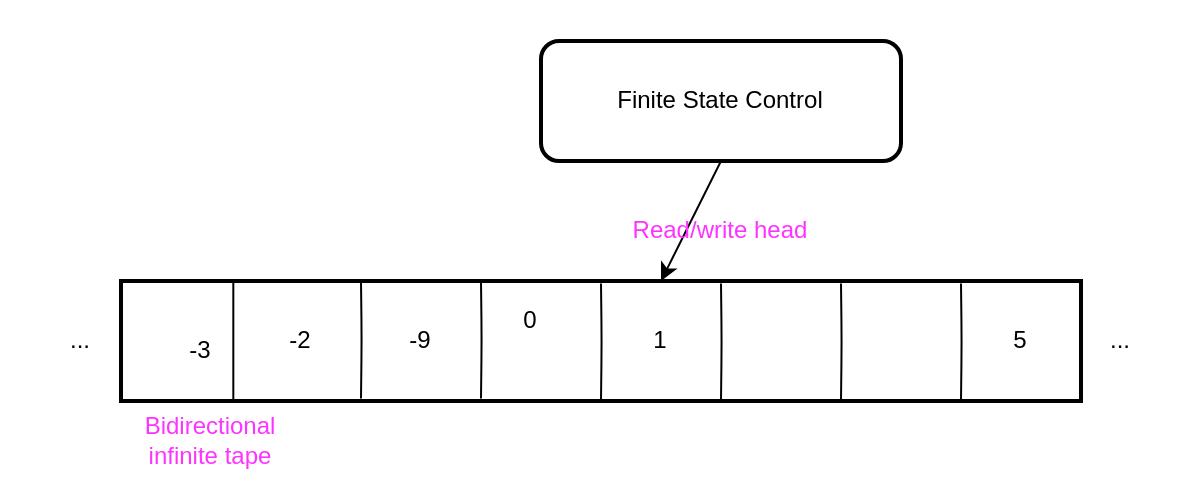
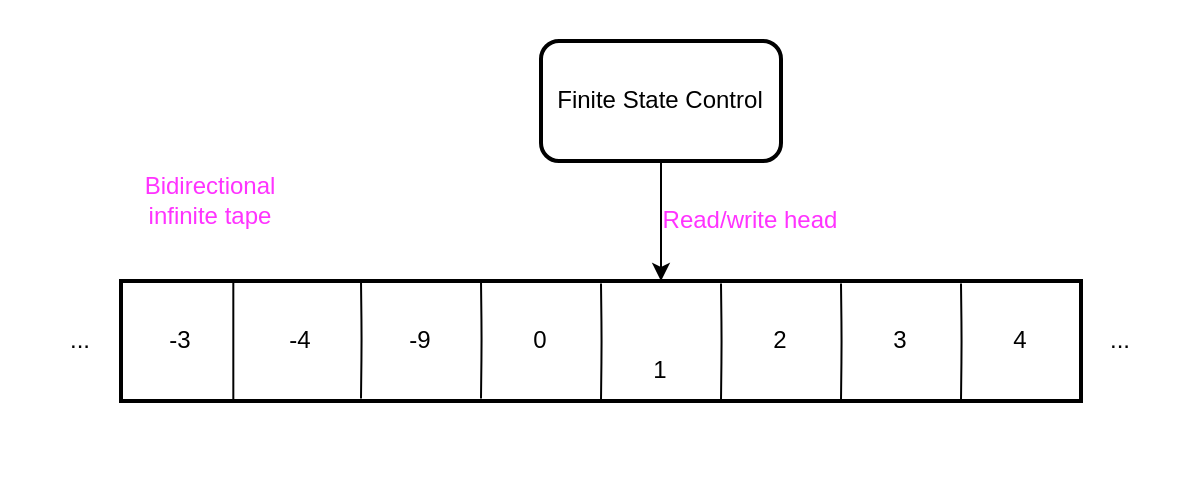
node "Finite State Control": size 360x120 -> 240x120
node "Read/write head": moved (721, 231) -> (751, 221)
node "0": moved (531, 321) -> (541, 341)
node "-2": label "-2" -> "-4"
node "1": moved (661, 341) -> (661, 371)
node "2": added
node "3": added
node "5": label "5" -> "4"
node "-3": moved (201, 351) -> (181, 341)
node "Bidirectional infinite tape": moved (211, 441) -> (211, 201)
